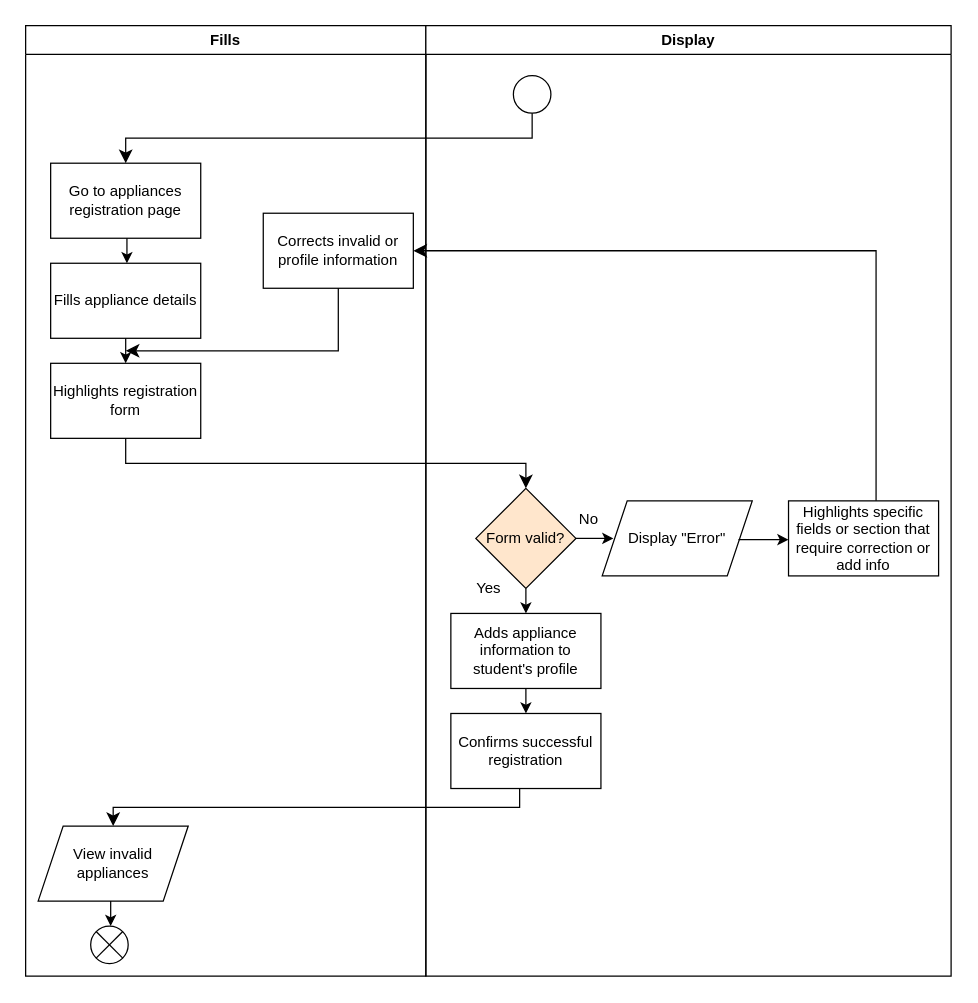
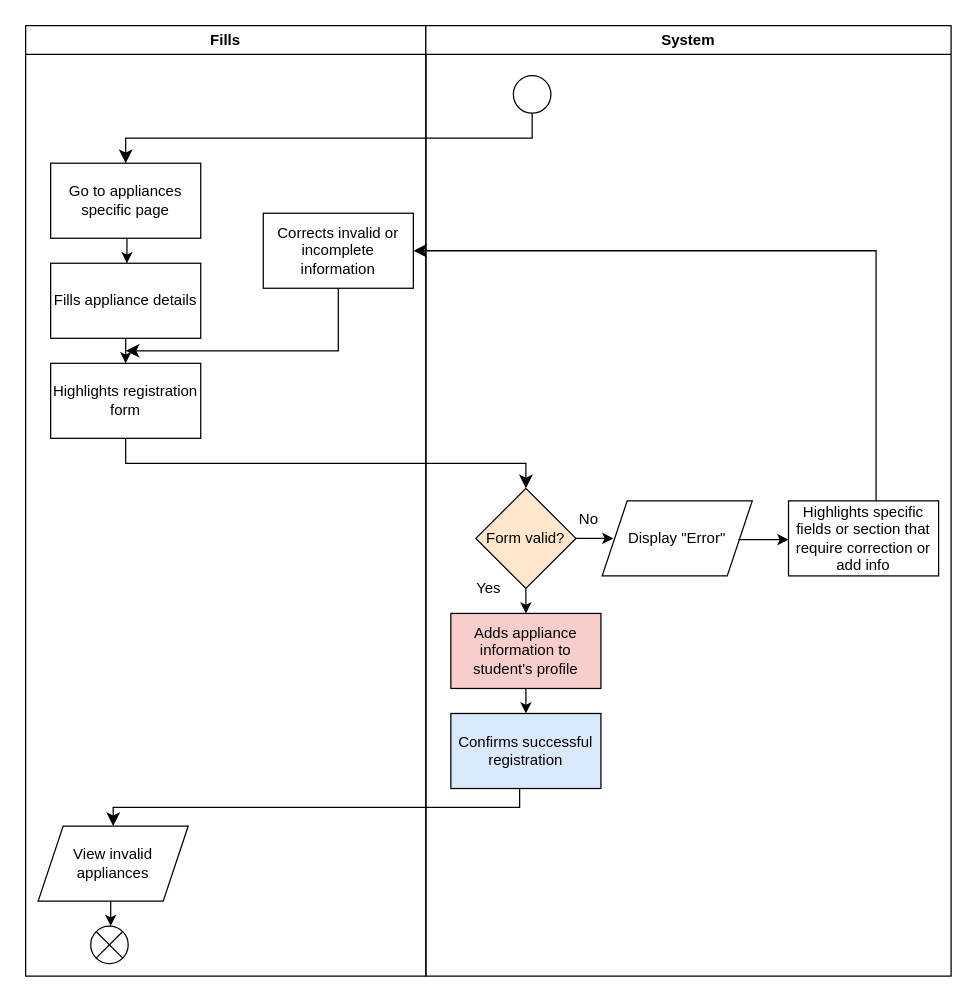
node "Display": label "Display" -> "System"
node "Go to appliances registration page": label "Go to appliances registration page" -> "Go to appliances specific page"
node "Corrects invalid or profile information": label "Corrects invalid or profile information" -> "Corrects invalid or incomplete information"
node "Adds appliance information to student's profile": fillcolor #ffffff -> #f8cecc
node "Confirms successful registration": fillcolor #ffffff -> #dae8fc
